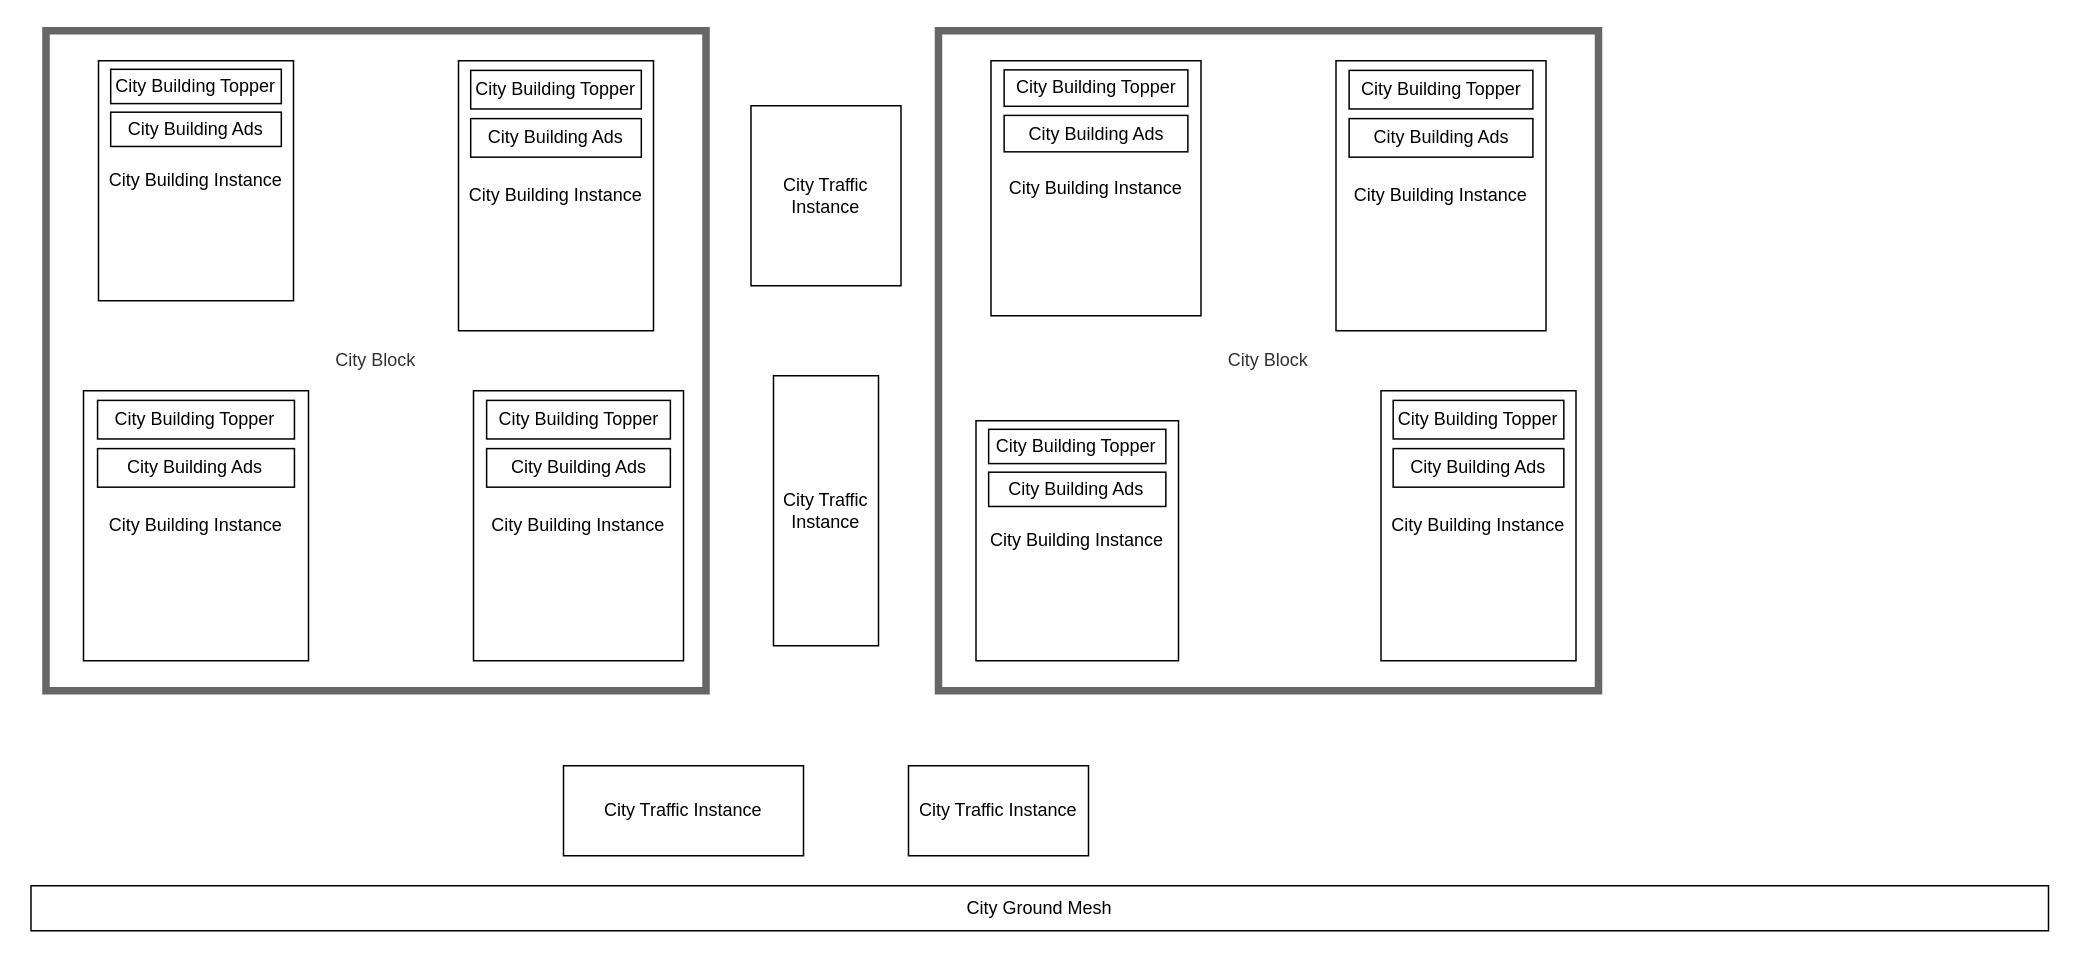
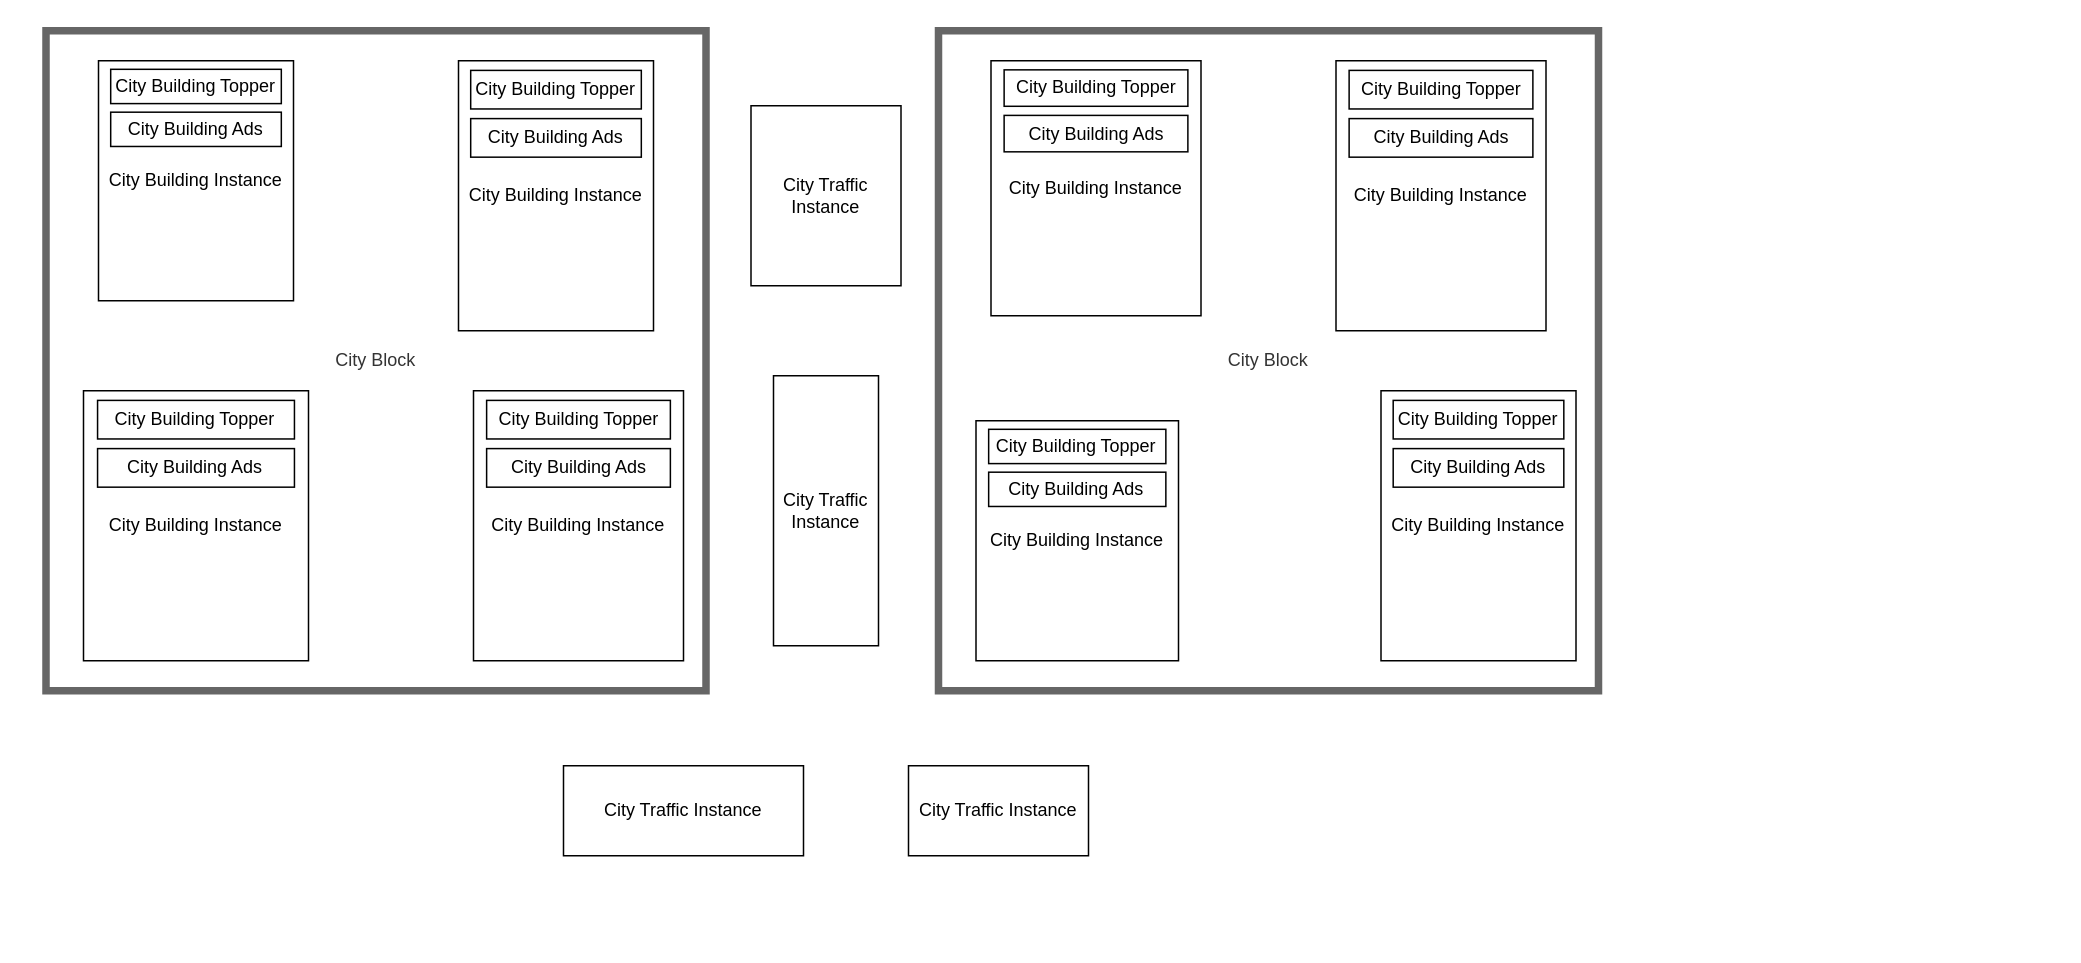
node "City Ground Mesh": removed
